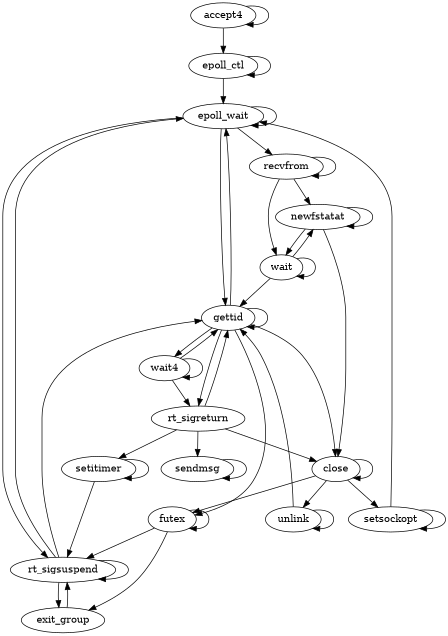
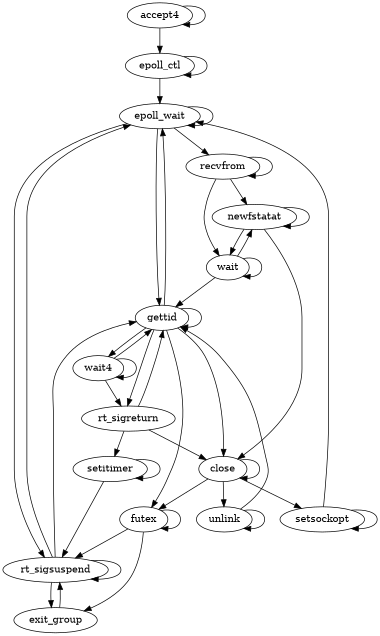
node "sendmsg": removed
